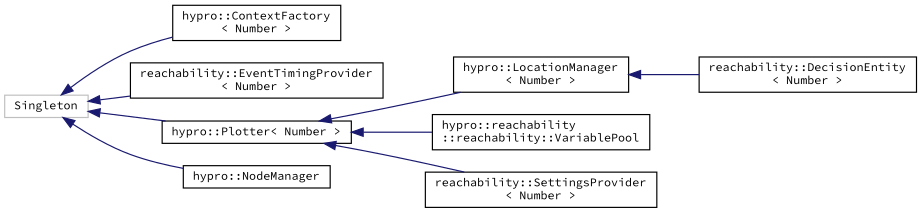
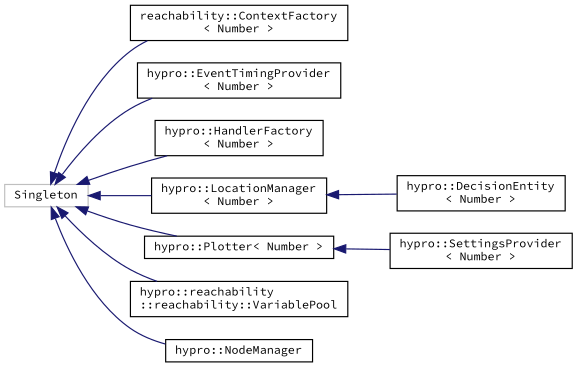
node "hypro::ContextFactory < Number >": label "hypro::ContextFactory < Number >" -> "reachability::ContextFactory < Number >"
node "reachability::DecisionEntity < Number >": label "reachability::DecisionEntity < Number >" -> "hypro::DecisionEntity < Number >"
node "reachability::EventTimingProvider < Number >": label "reachability::EventTimingProvider < Number >" -> "hypro::EventTimingProvider < Number >"
edge "hypro::LocationManager < Number >" -> "hypro::Plotter< Number >": now "hypro::LocationManager < Number >" -> "Singleton"
edge "hypro::reachability ::reachability::VariablePool" -> "hypro::Plotter< Number >": now "hypro::reachability ::reachability::VariablePool" -> "Singleton"
node "hypro::HandlerFactory < Number >": added
node "reachability::SettingsProvider < Number >": label "reachability::SettingsProvider < Number >" -> "hypro::SettingsProvider < Number >"
